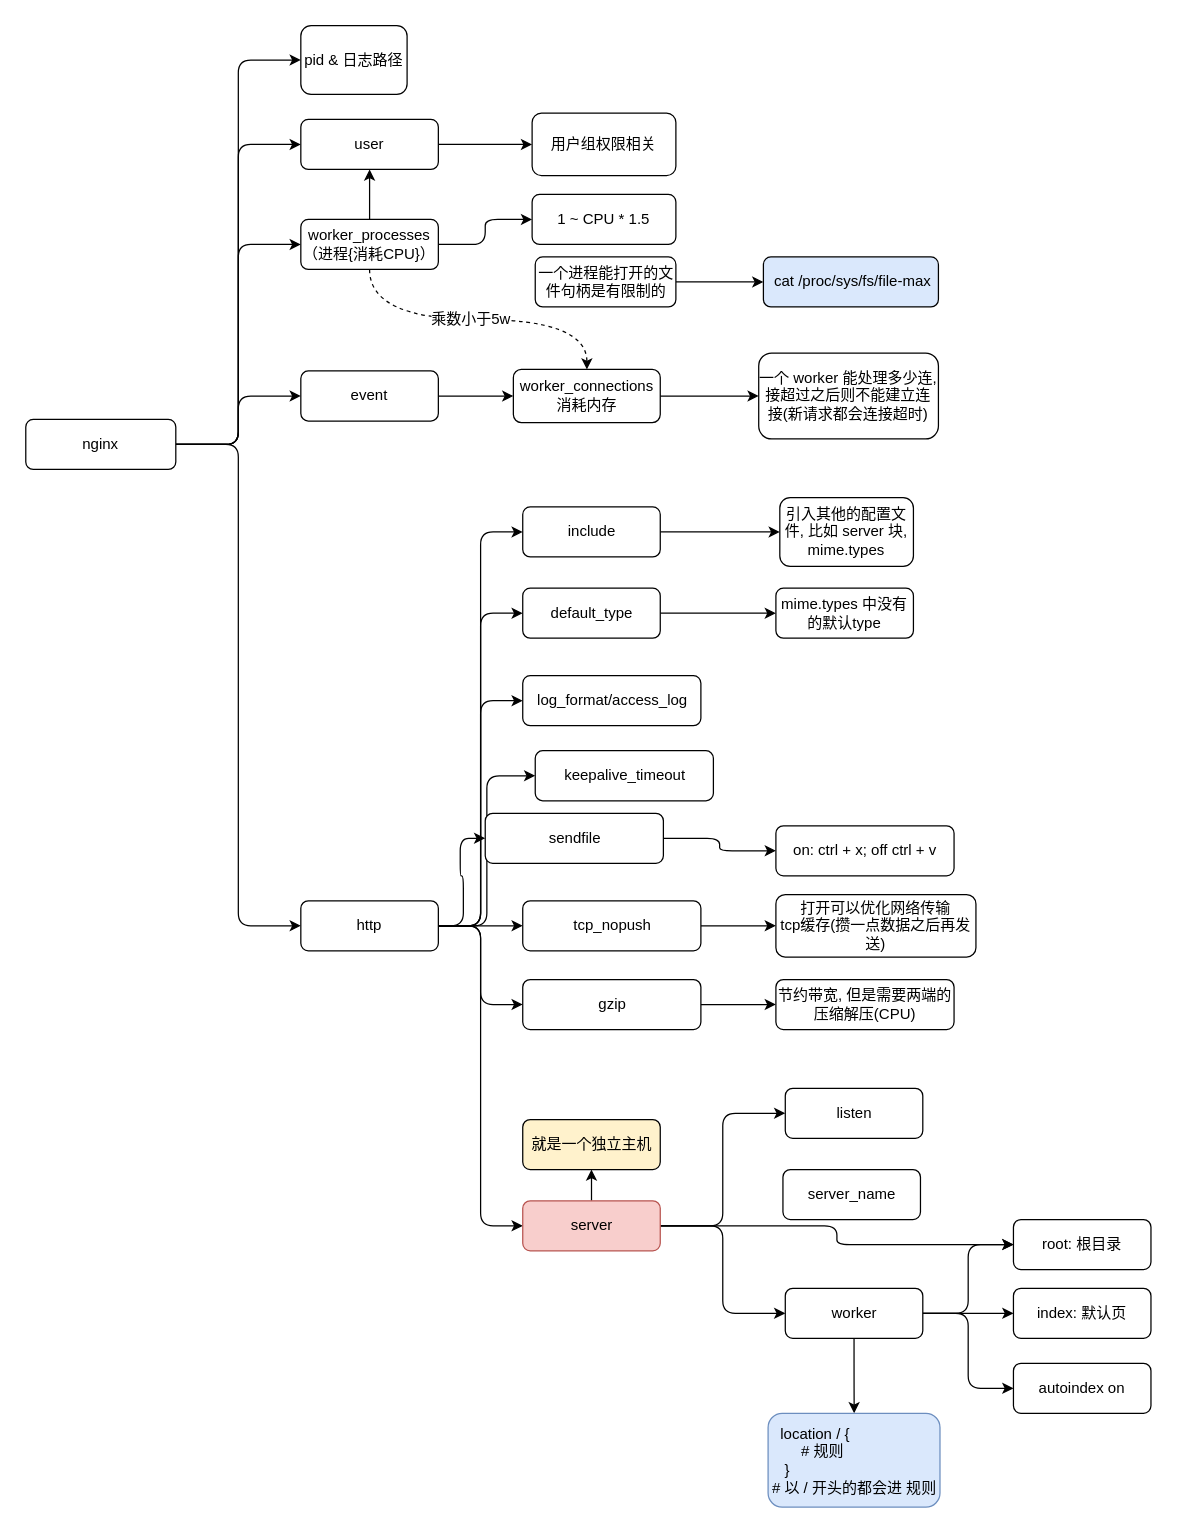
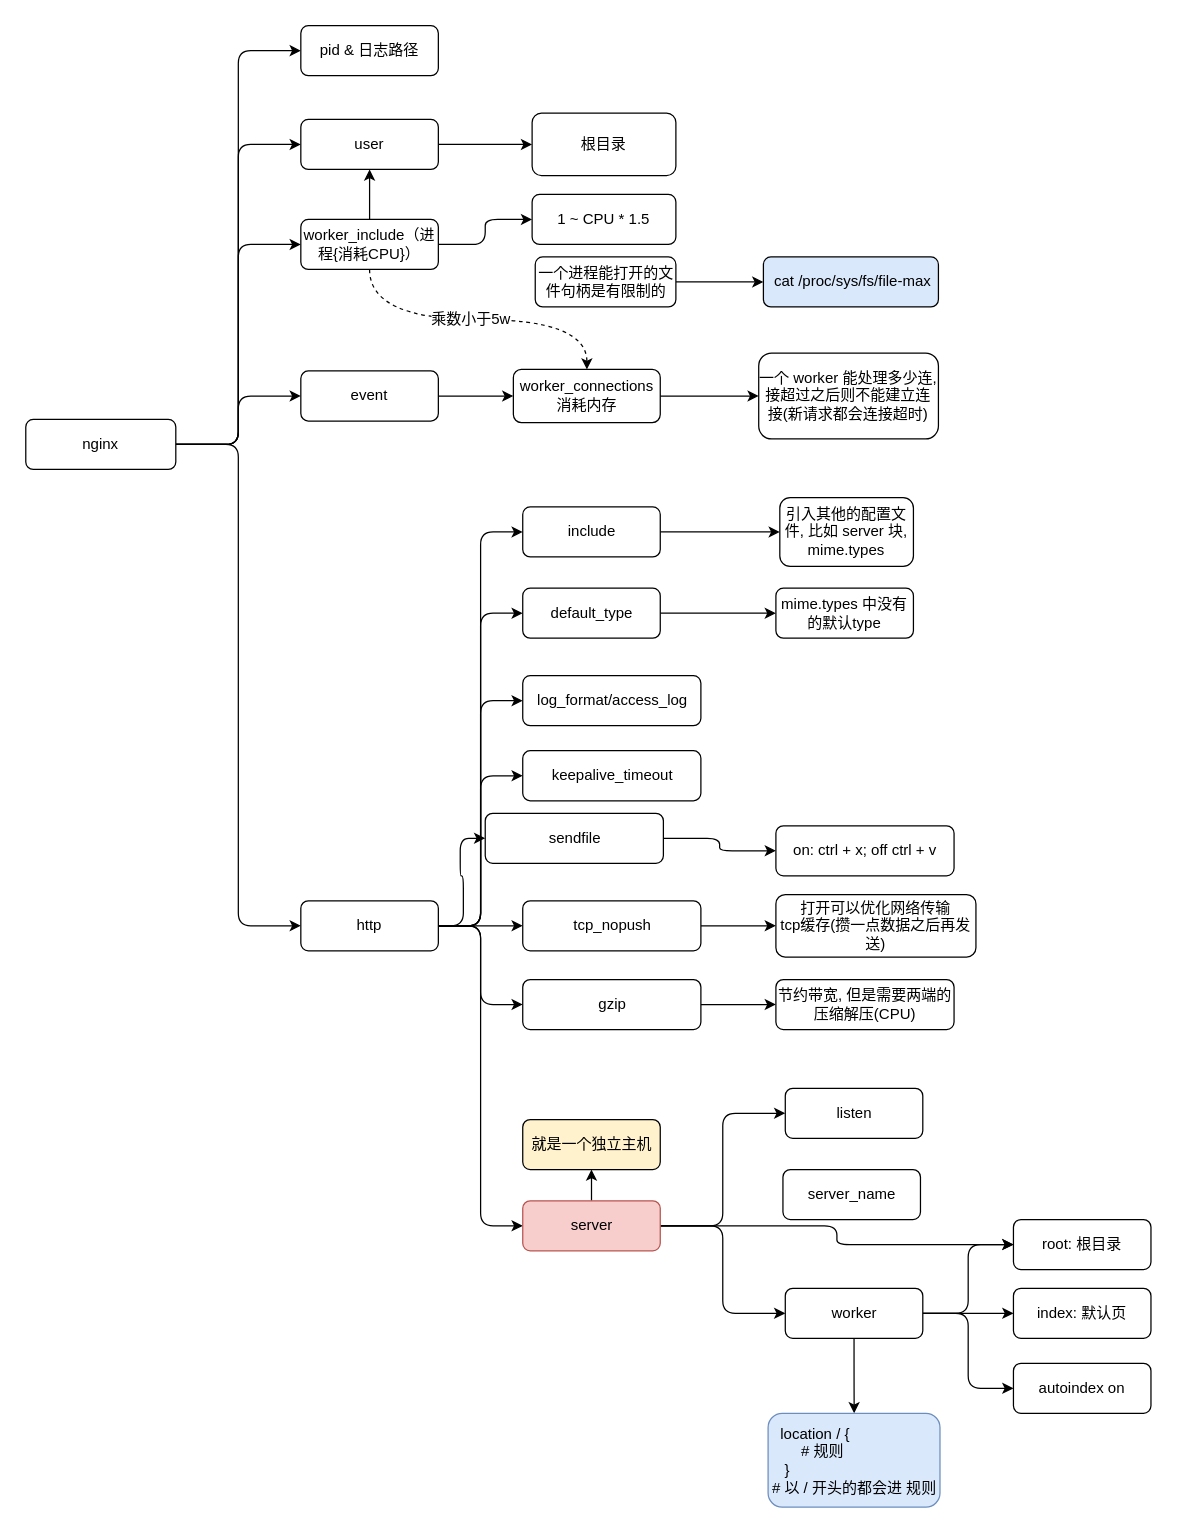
node "pid & 日志路径": size 106x69 -> 138x50
node "用户组权限相关": label "用户组权限相关" -> "根目录"
node "worker_processes（进程{消耗CPU}）": label "worker_processes（进程{消耗CPU}）" -> "worker_include（进程{消耗CPU}）"
node "keepalive_timeout": moved (624, 776) -> (612, 776)
